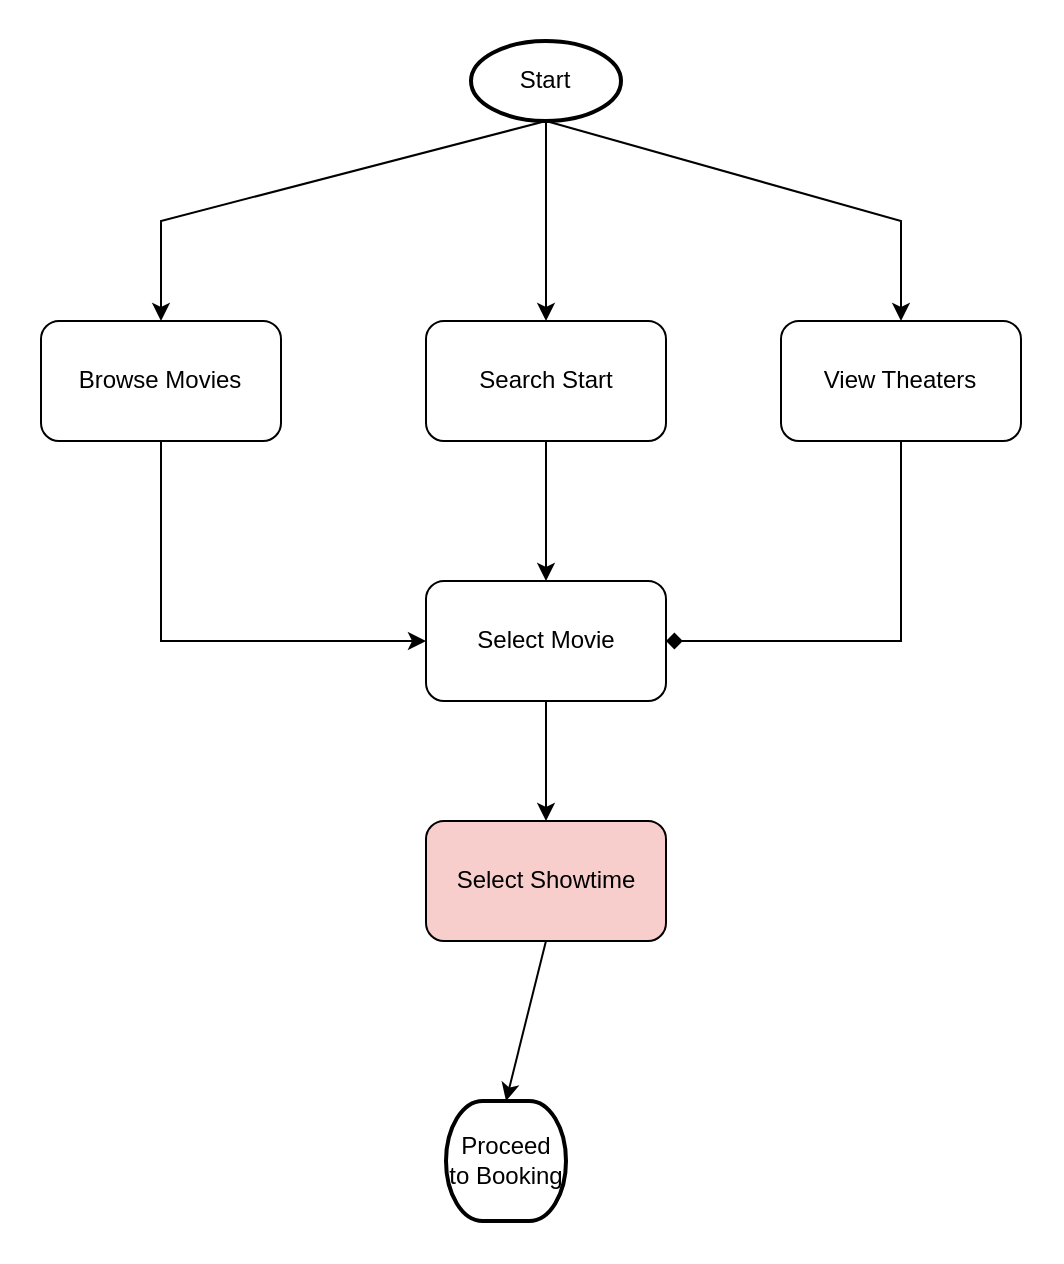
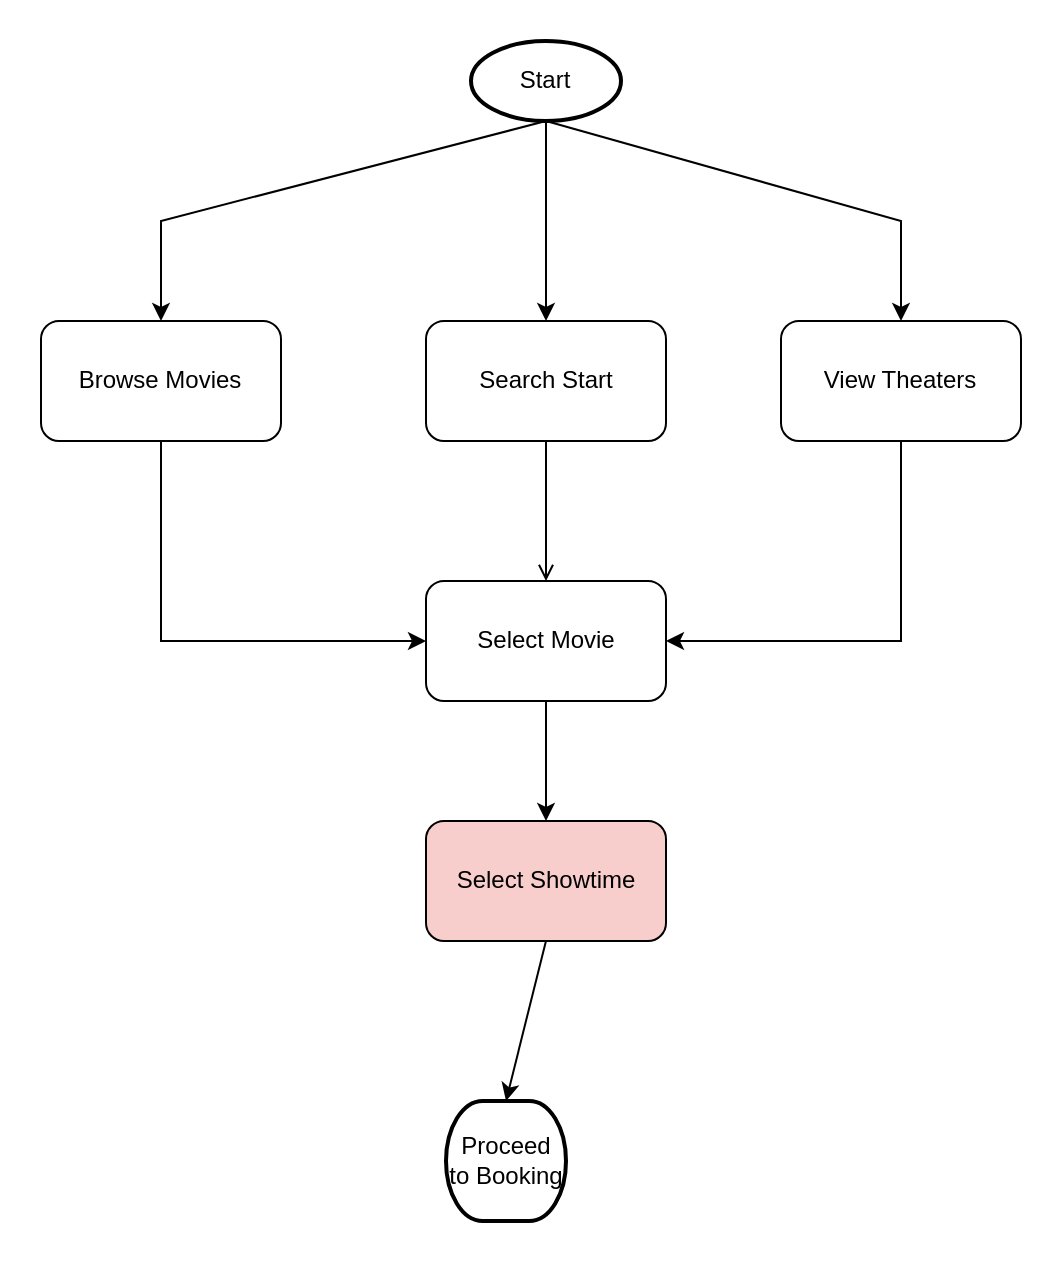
edge "Search Start" -> "Select Movie": arrowhead classic -> open
edge "View Theaters" -> "Select Movie": arrowhead diamond -> classic
